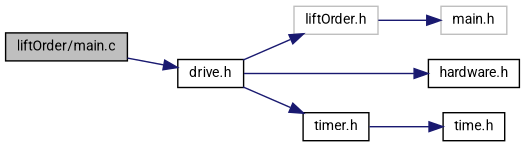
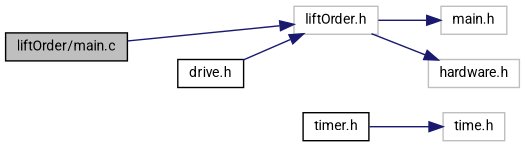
edge "liftOrder/main.c" -> "drive.h": now "liftOrder/main.c" -> "liftOrder.h"
edge "drive.h" -> "hardware.h": now "liftOrder.h" -> "hardware.h"
node "hardware.h": color black -> grey75
edge "drive.h" -> "timer.h": removed
node "time.h": color black -> grey75
